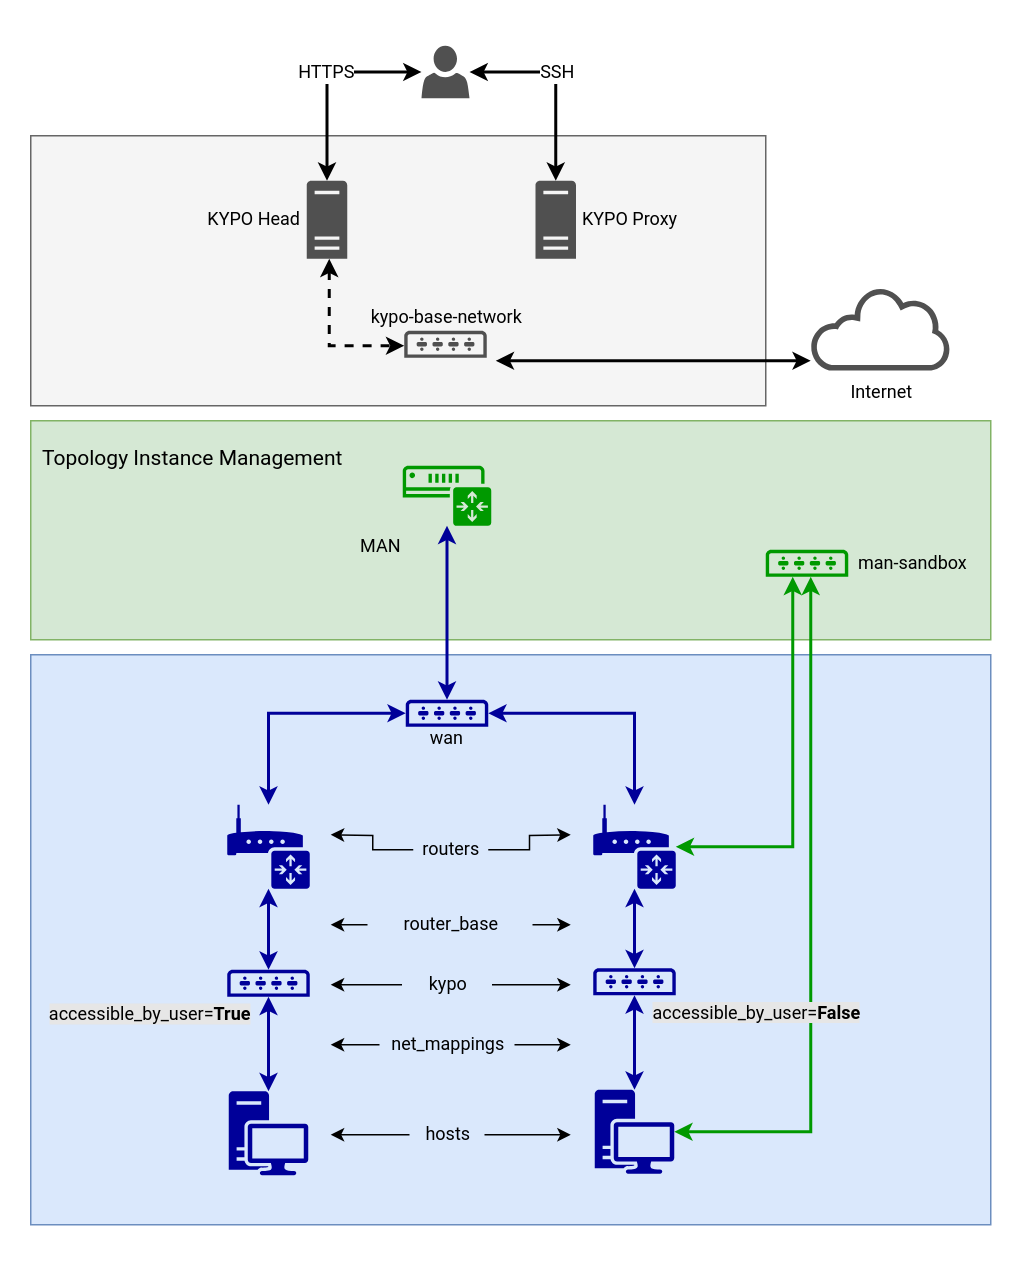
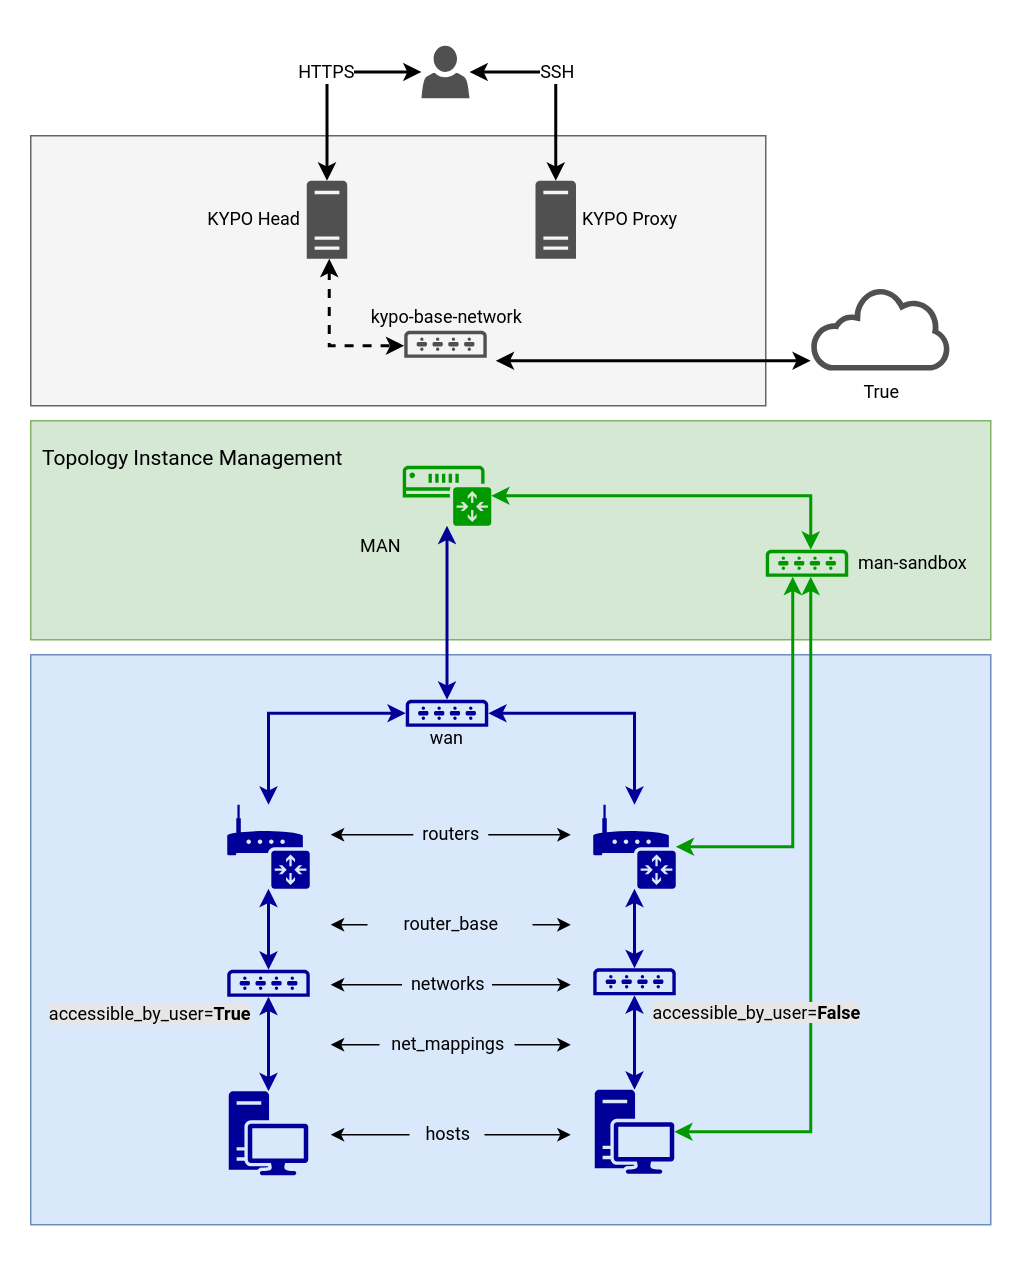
node "Internet": label "Internet" -> "True"
edge "MAN" -- "man-sandbox": added
node "routers": moved (451, 850) -> (451, 835)
node "kypo": label "kypo" -> "networks"
